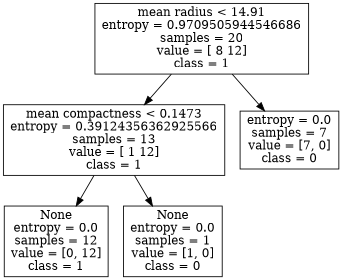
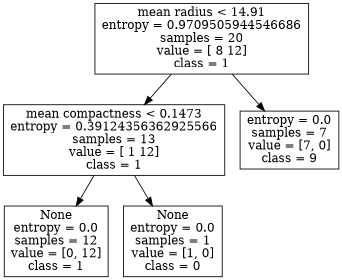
node "entropy = 0.0 samples = 7 value = [7, 0] class = 0": label "entropy = 0.0 samples = 7 value = [7, 0] class = 0" -> "entropy = 0.0 samples = 7 value = [7, 0] class = 9"
